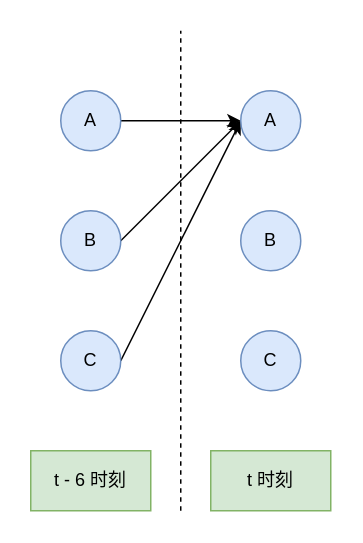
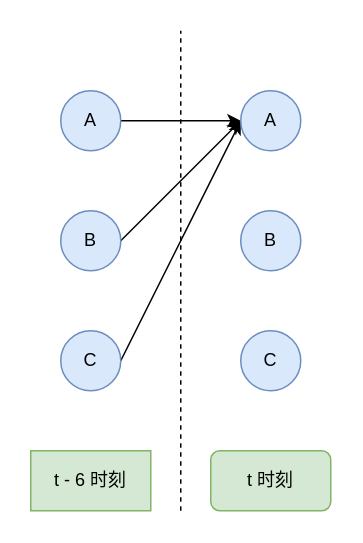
node "t 时刻": shape rectangle -> rounded rectangle
